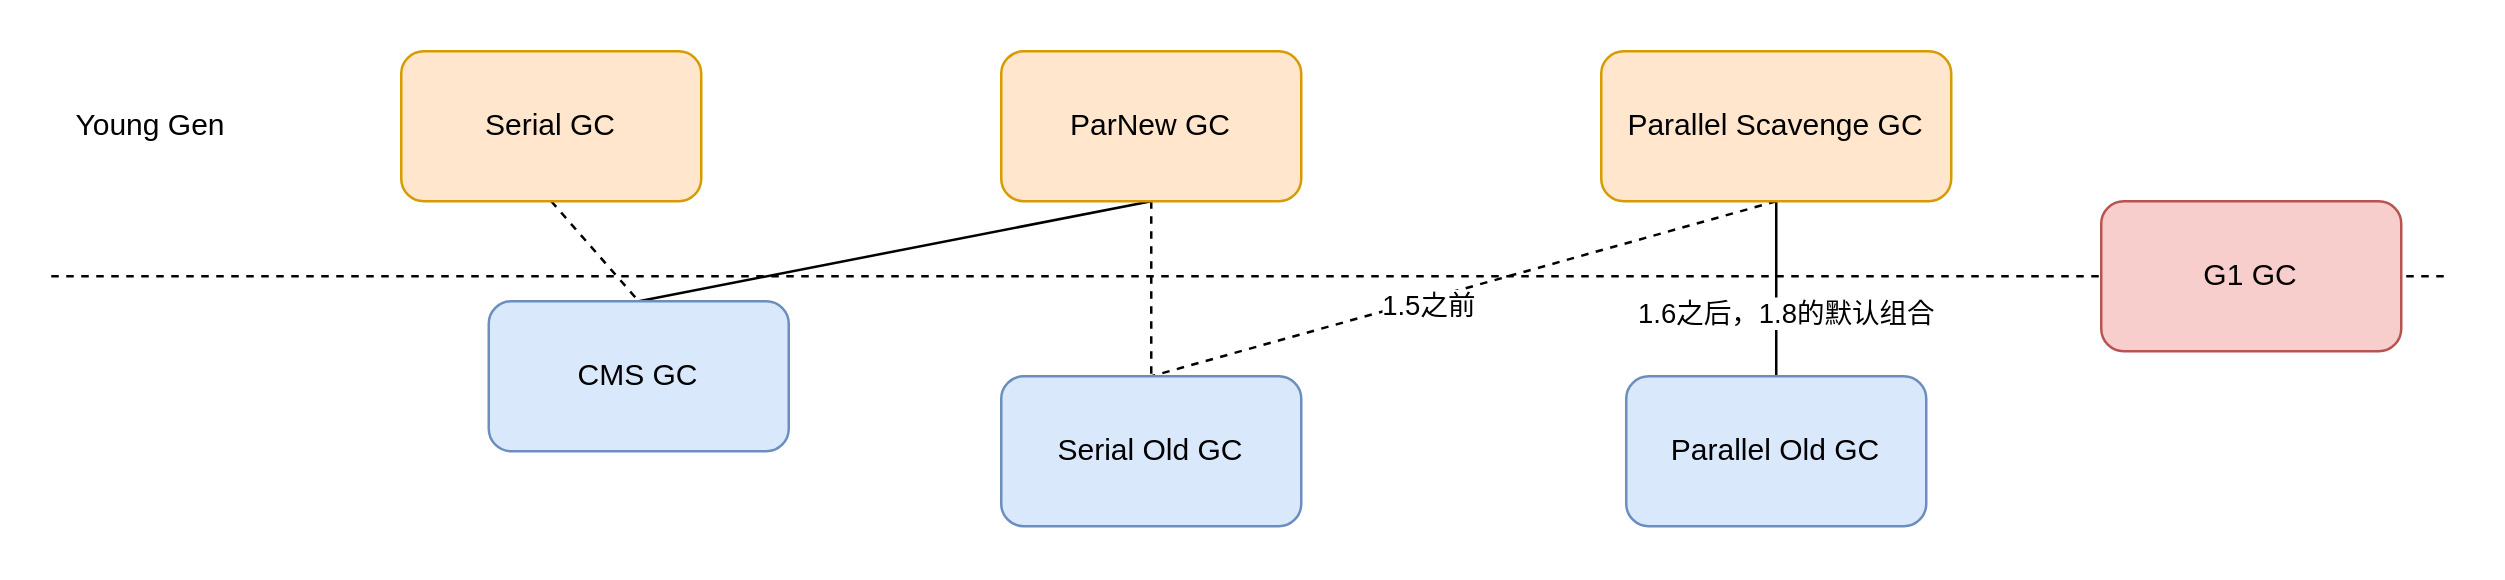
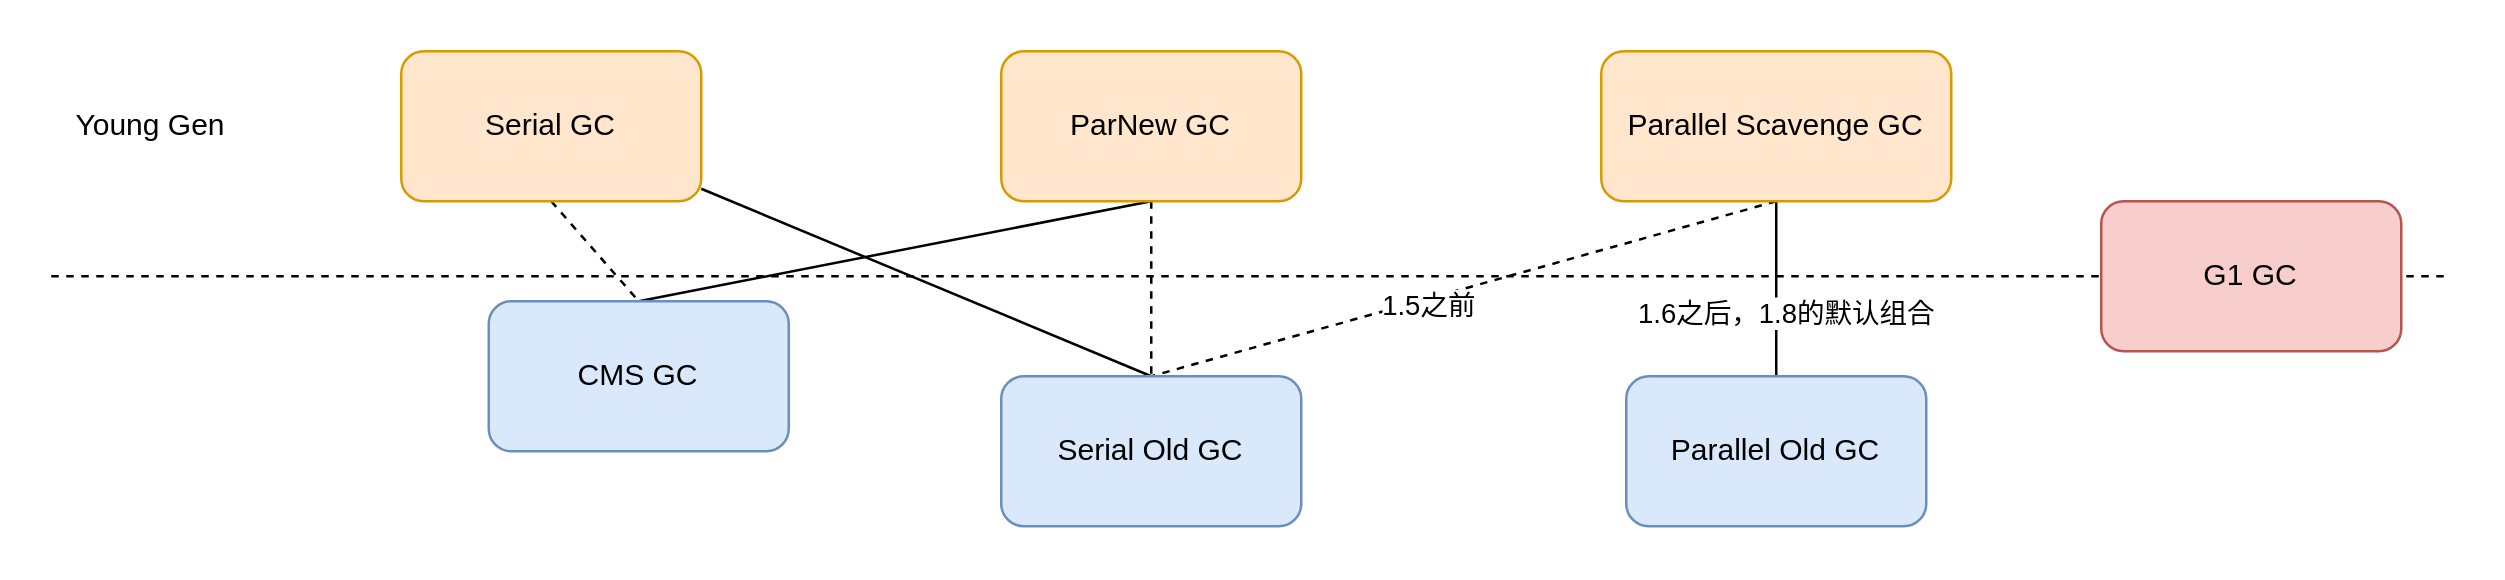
edge "Serial GC" -- "Serial Old GC": added
